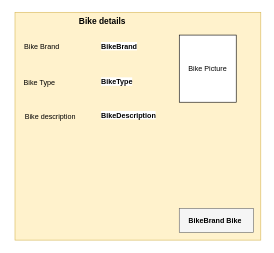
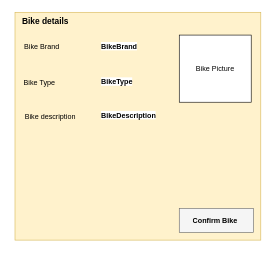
node "Bike details": moved (105, 21) -> (48, 21)
node "Bike Picture": size 57x67 -> 72x67
node "BikeBrand Bike": label "BikeBrand Bike" -> "Confirm Bike"
